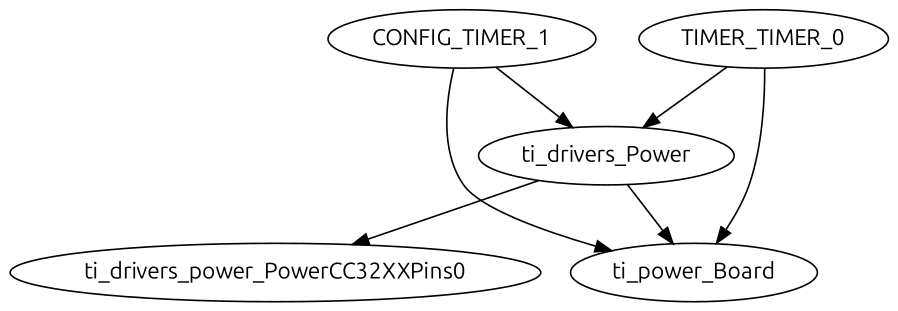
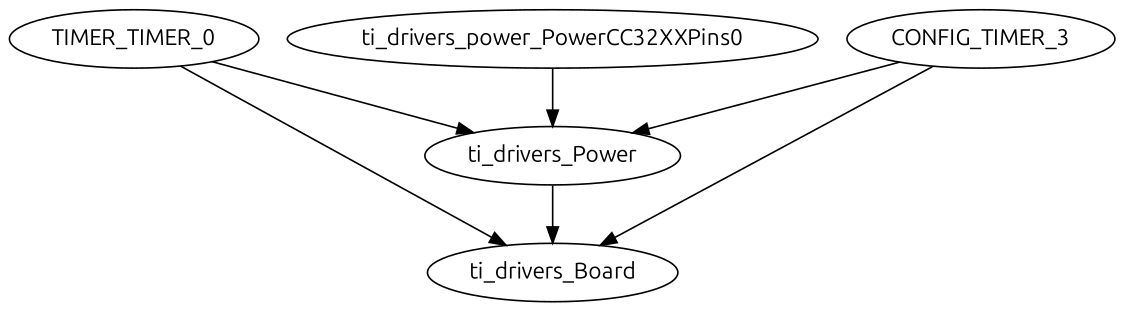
node "CONFIG_TIMER_1": label "CONFIG_TIMER_1" -> "CONFIG_TIMER_3"
edge "ti_drivers_Power" -> "ti_drivers_power_PowerCC32XXPins0": reversed
node "ti_power_Board": label "ti_power_Board" -> "ti_drivers_Board"
